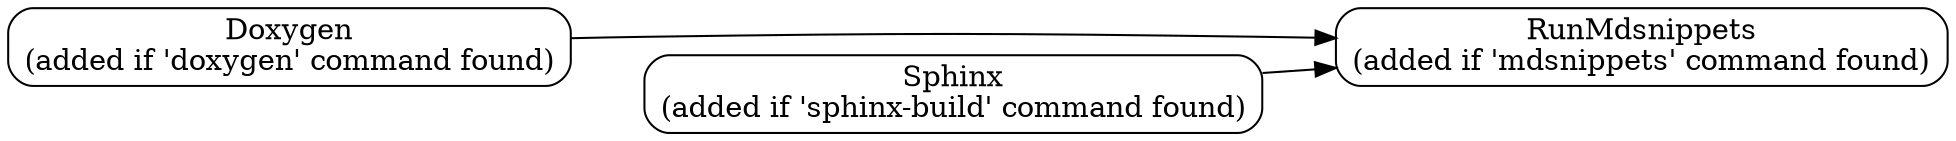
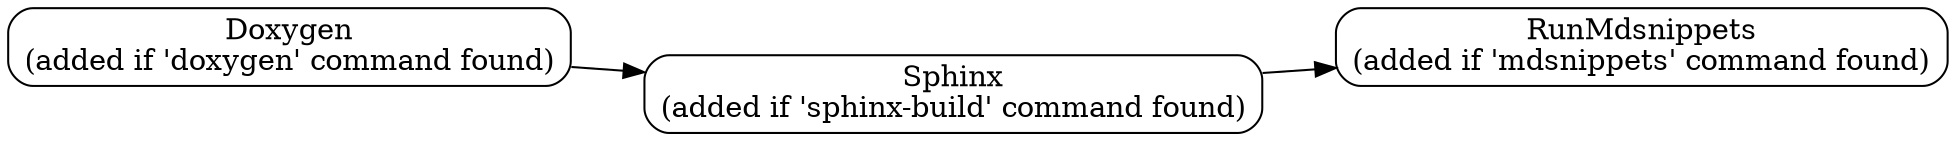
edge "Doxygen (added if 'doxygen' command found)" -> "RunMdsnippets (added if 'mdsnippets' command found)": now "Doxygen (added if 'doxygen' command found)" -> "Sphinx (added if 'sphinx-build' command found)"
